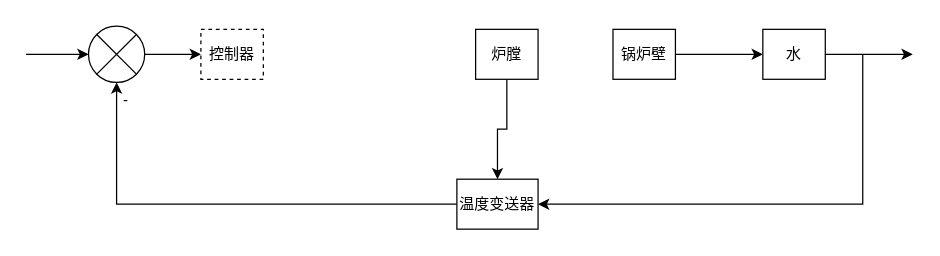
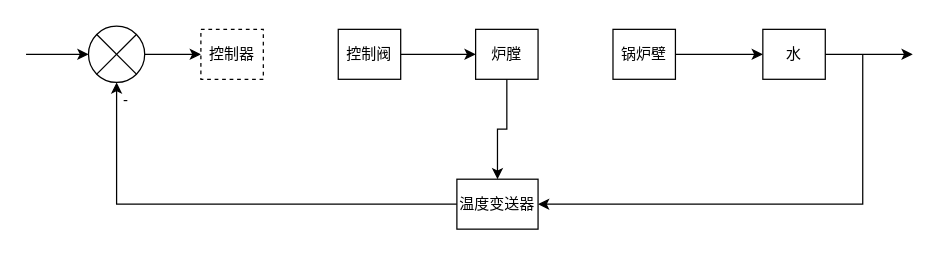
node "控制阀": added
edge "控制阀" -> "炉膛": added
